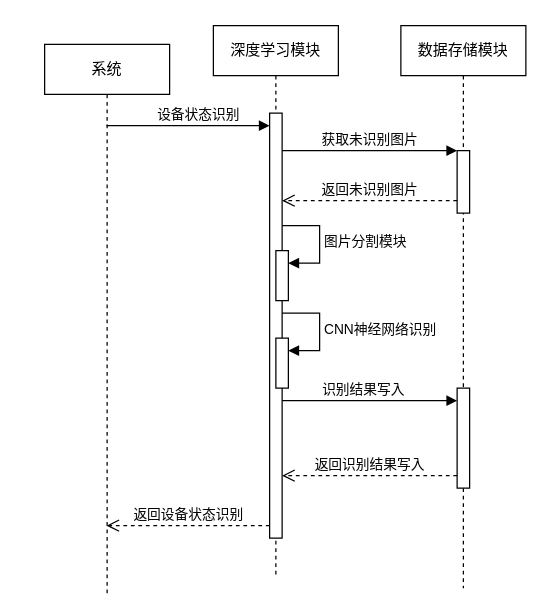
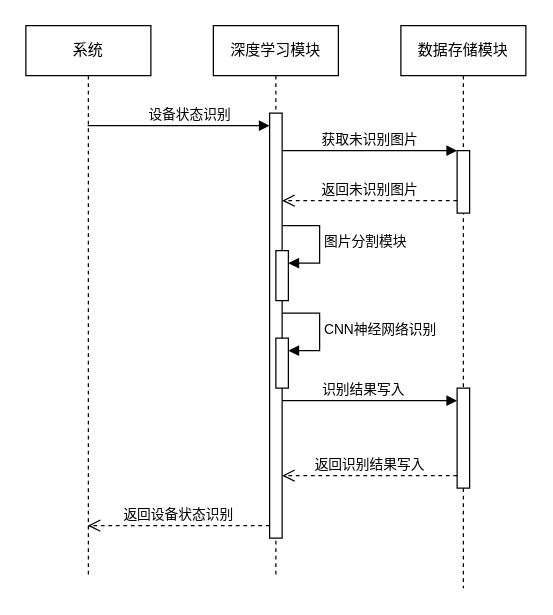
node "系统": moved (107, 319) -> (88, 301)
